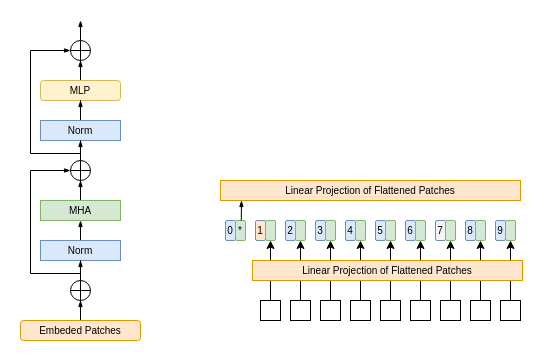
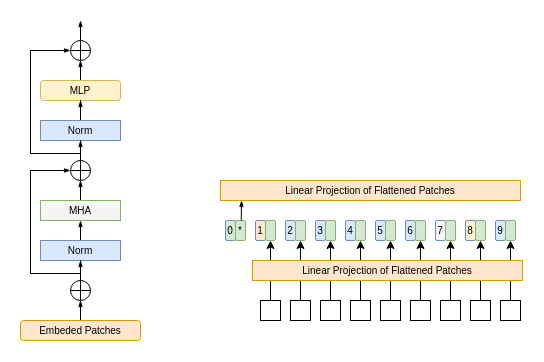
node "MHA": fillcolor #d5e8d4 -> #f5f5f5
node "0": fillcolor #dae8fc -> #d5e8d4
node "8": fillcolor #dae8fc -> #fff2cc
